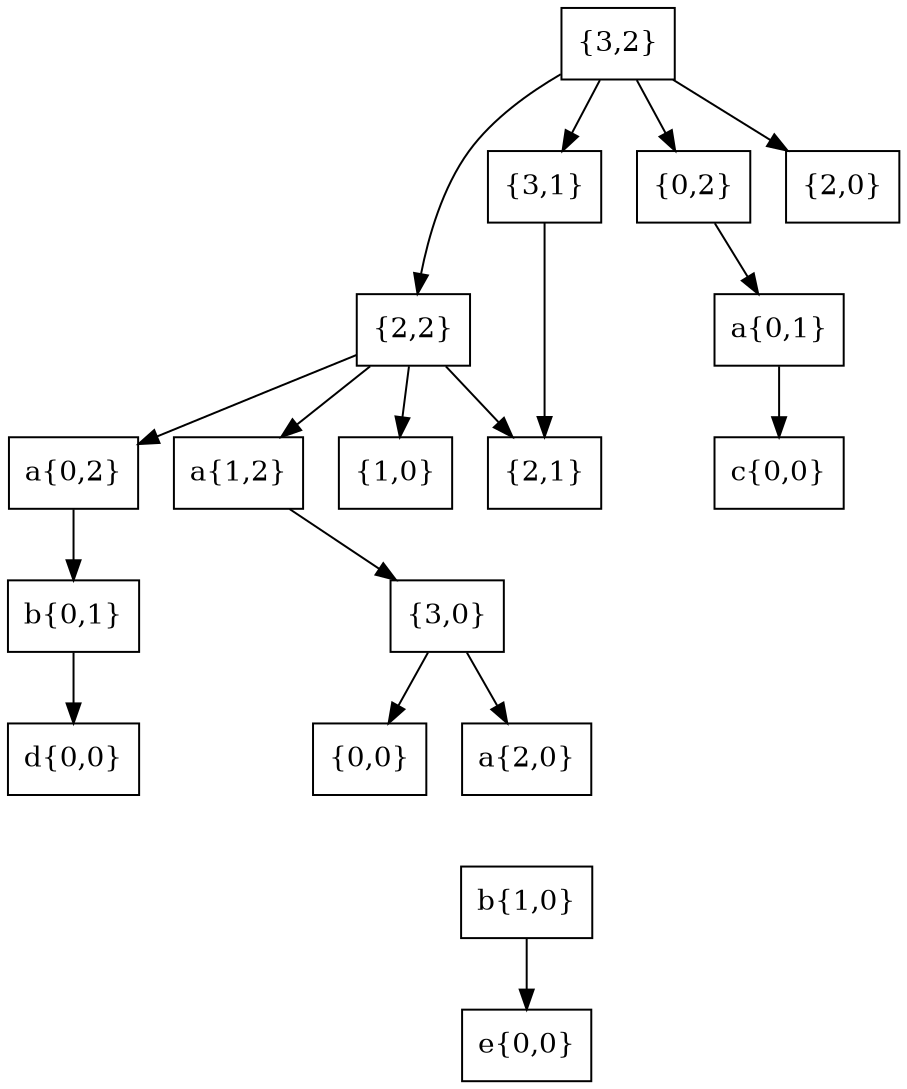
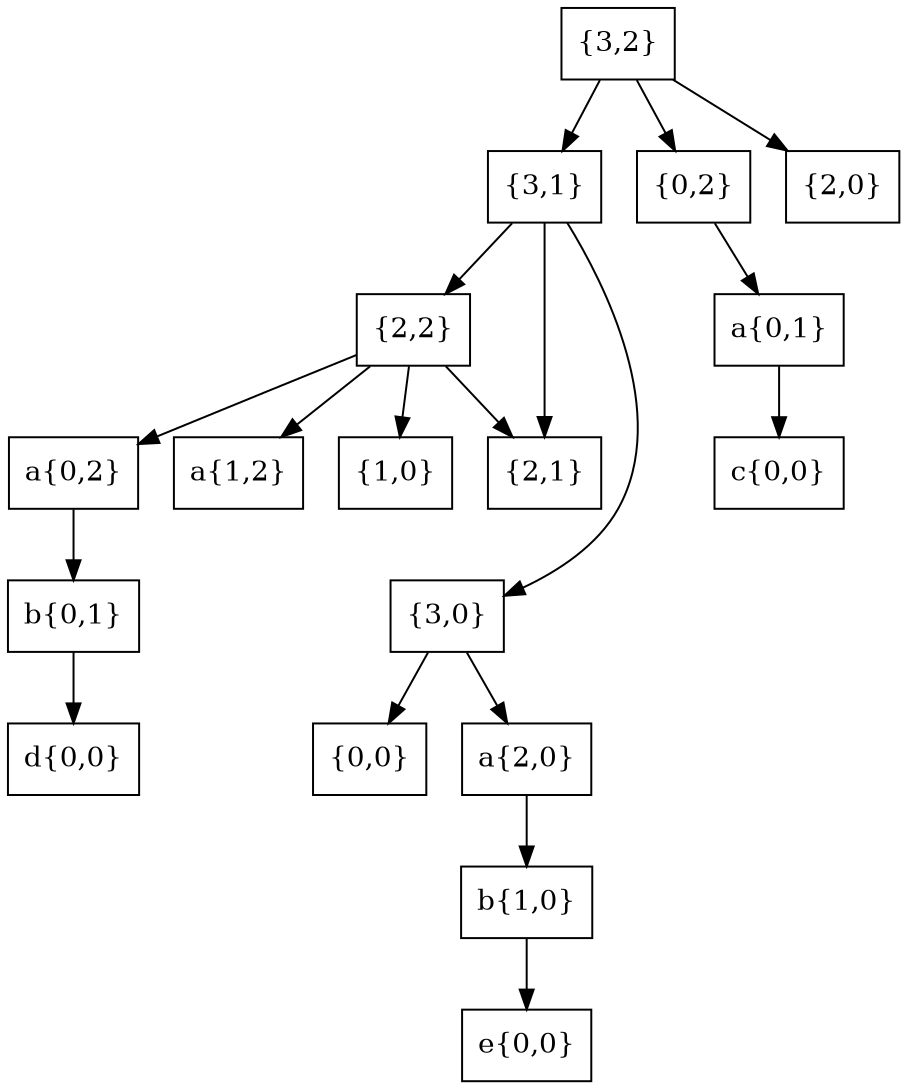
edge "{3,2}" -> "{2,2}": now "{3,1}" -> "{2,2}"
edge "a{1,2}" -> "{3,0}": now "{3,1}" -> "{3,0}"
edge "a{2,0}" -> "b{1,0}": added
